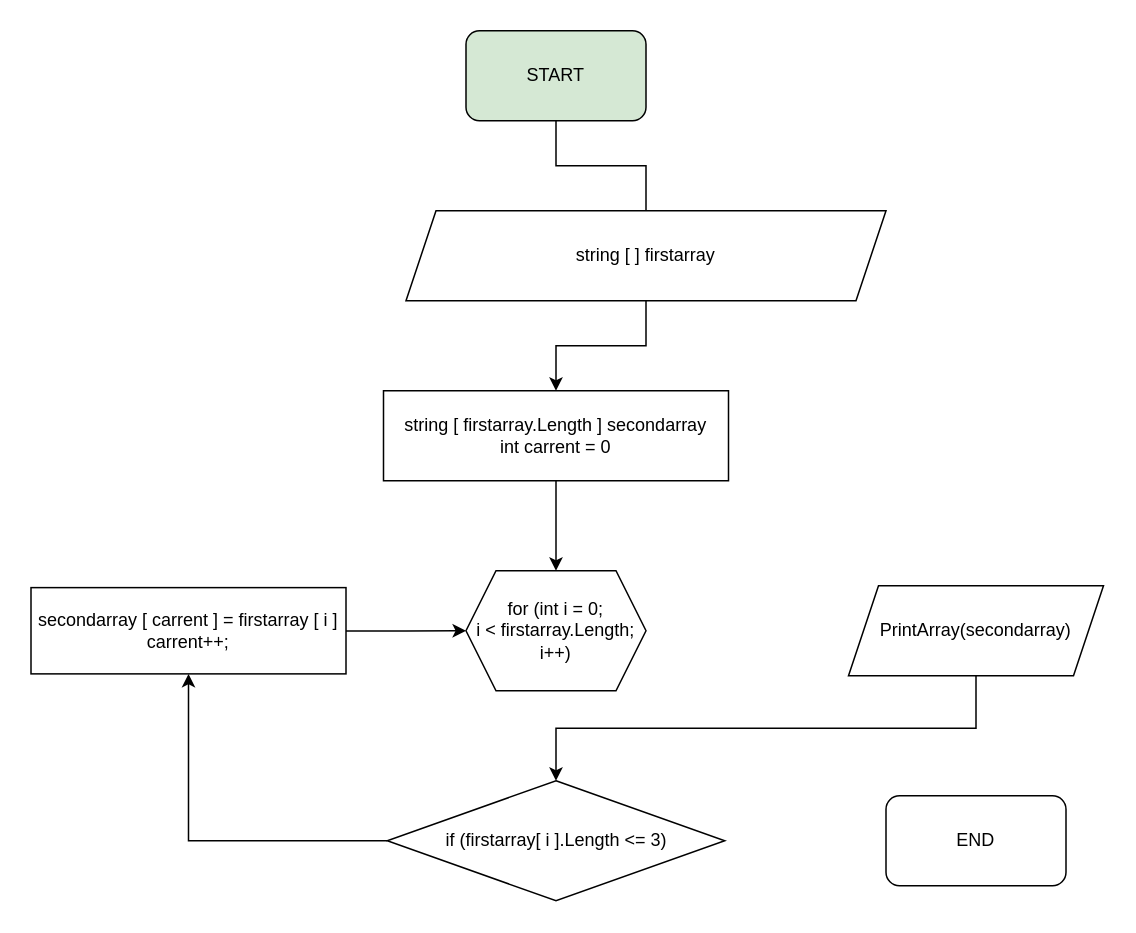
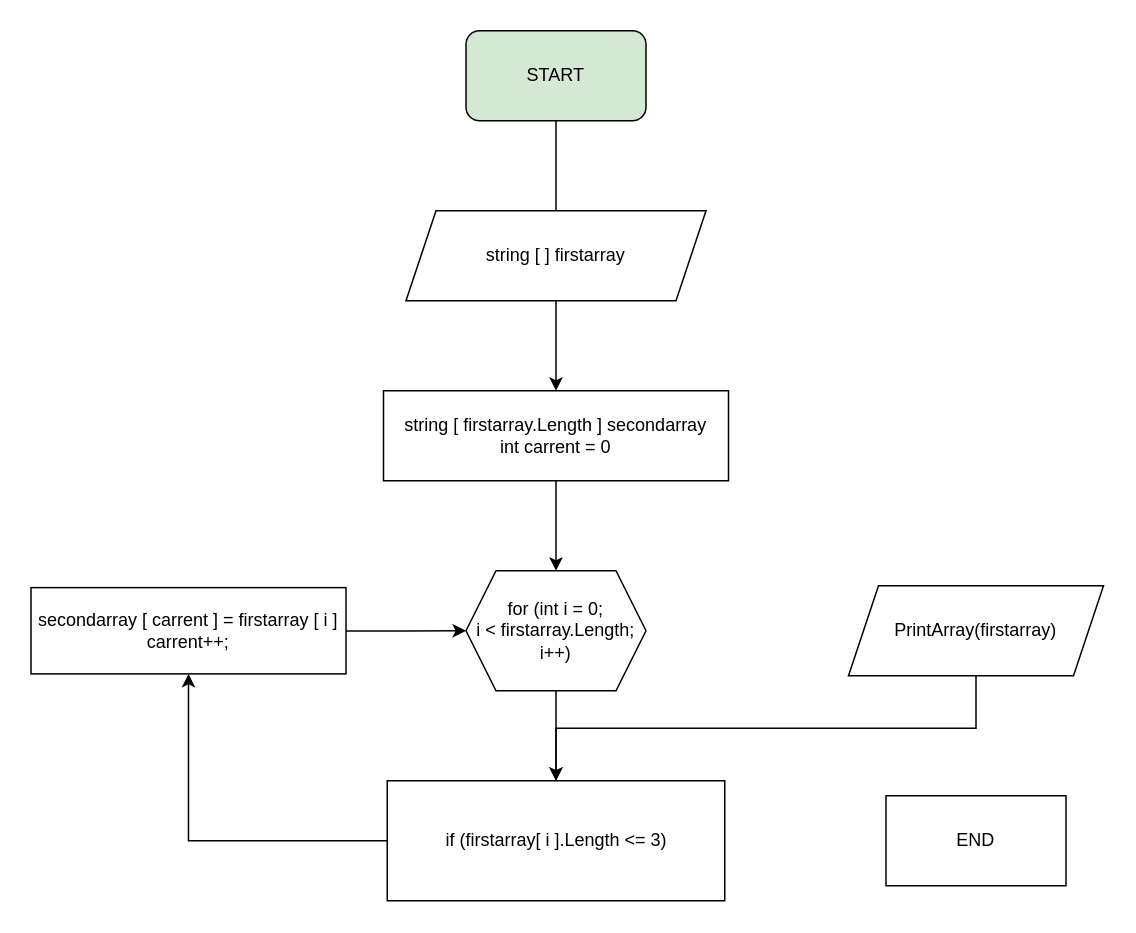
node "string [ ] firstarray": size 480x90 -> 300x90
node "PrintArray(secondarray)": label "PrintArray(secondarray)" -> "PrintArray(firstarray)"
edge "for (int i = 0; i < firstarray.Length; i++)" -> "if (firstarray[ i ].Length <= 3)": added
node "if (firstarray[ i ].Length <= 3)": shape diamond -> rectangle
node "END": shape rounded rectangle -> rectangle
